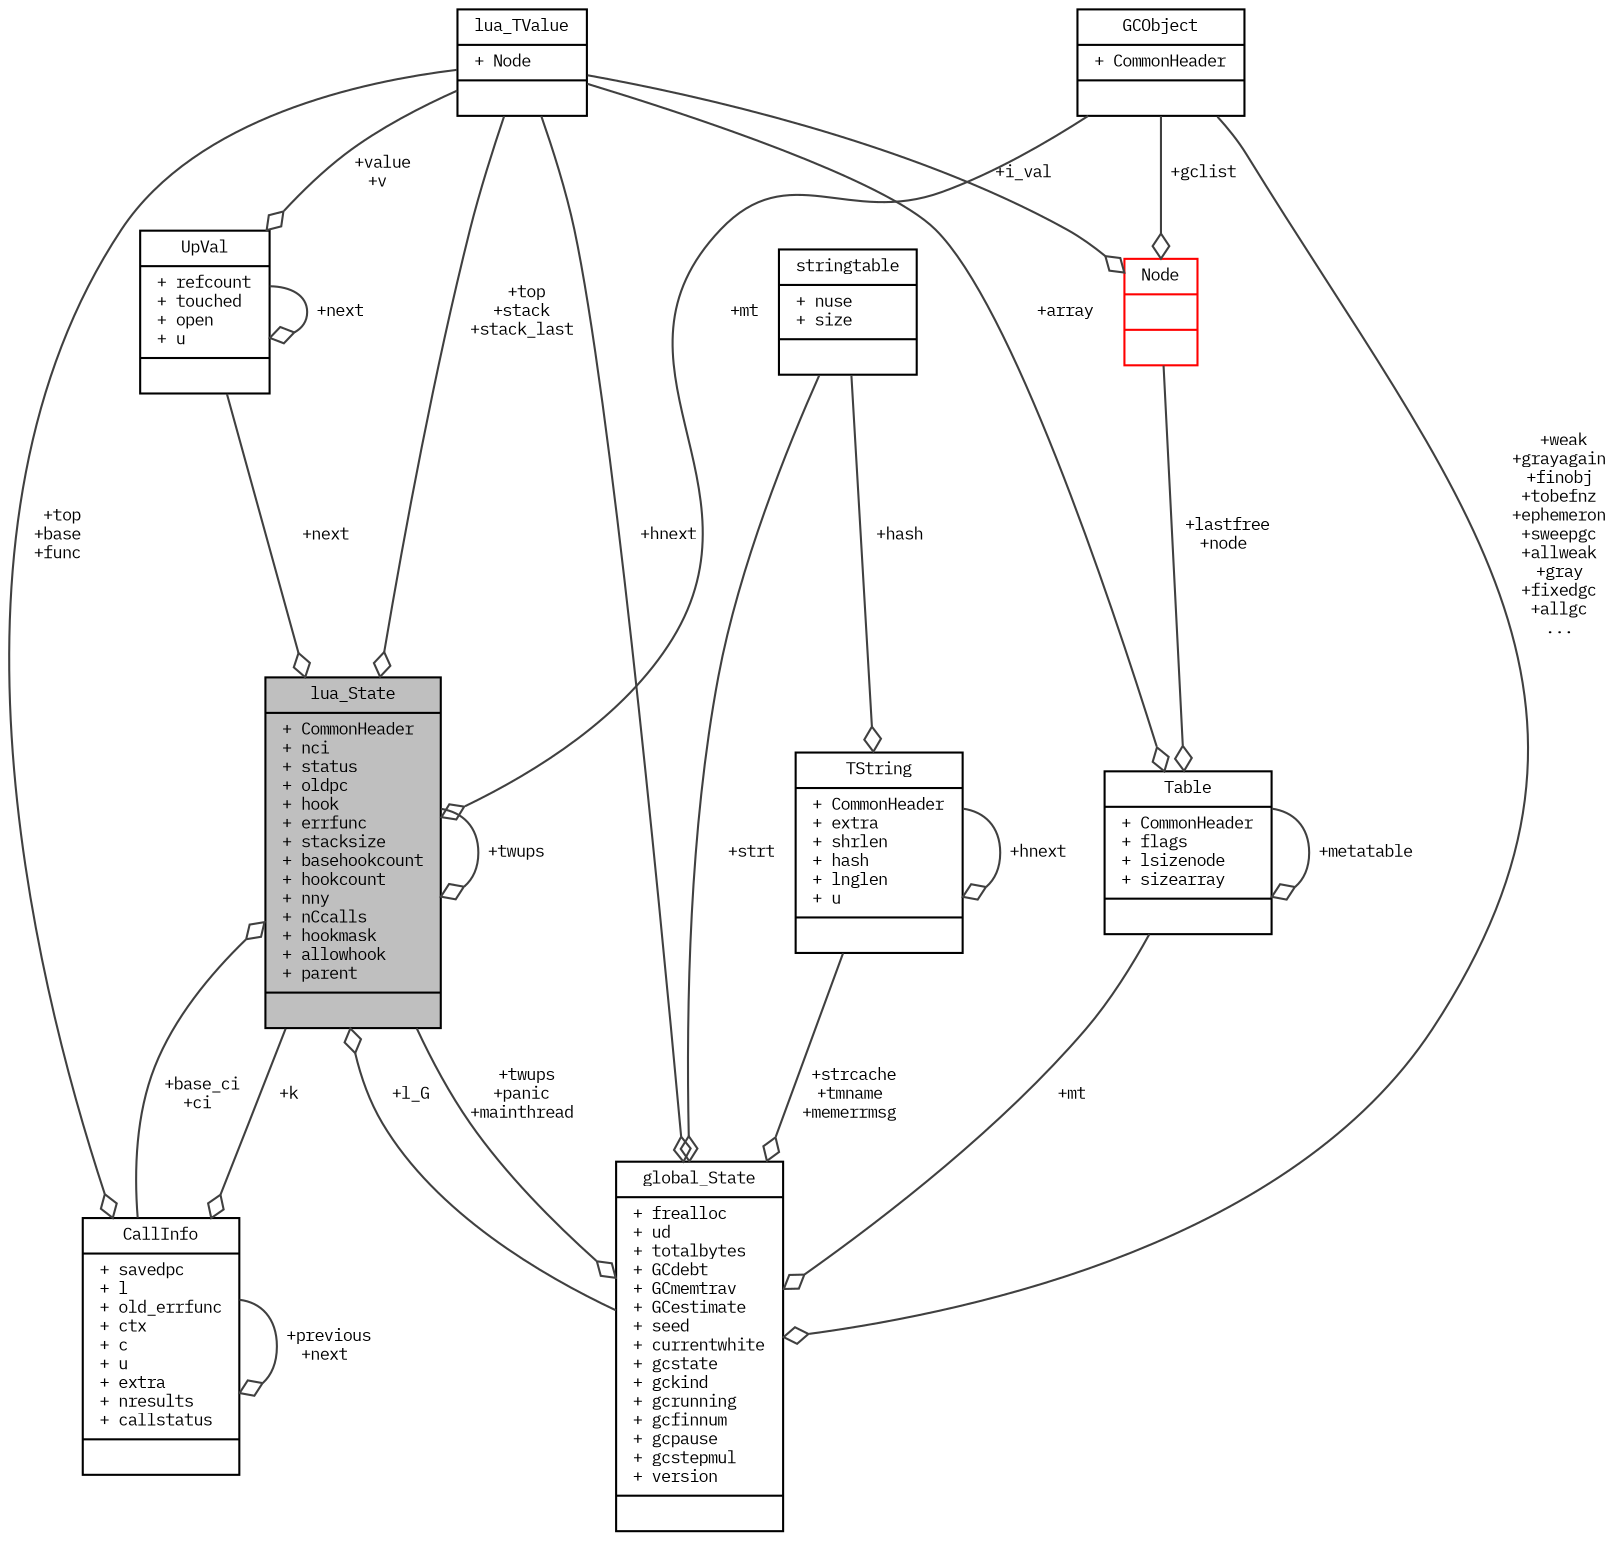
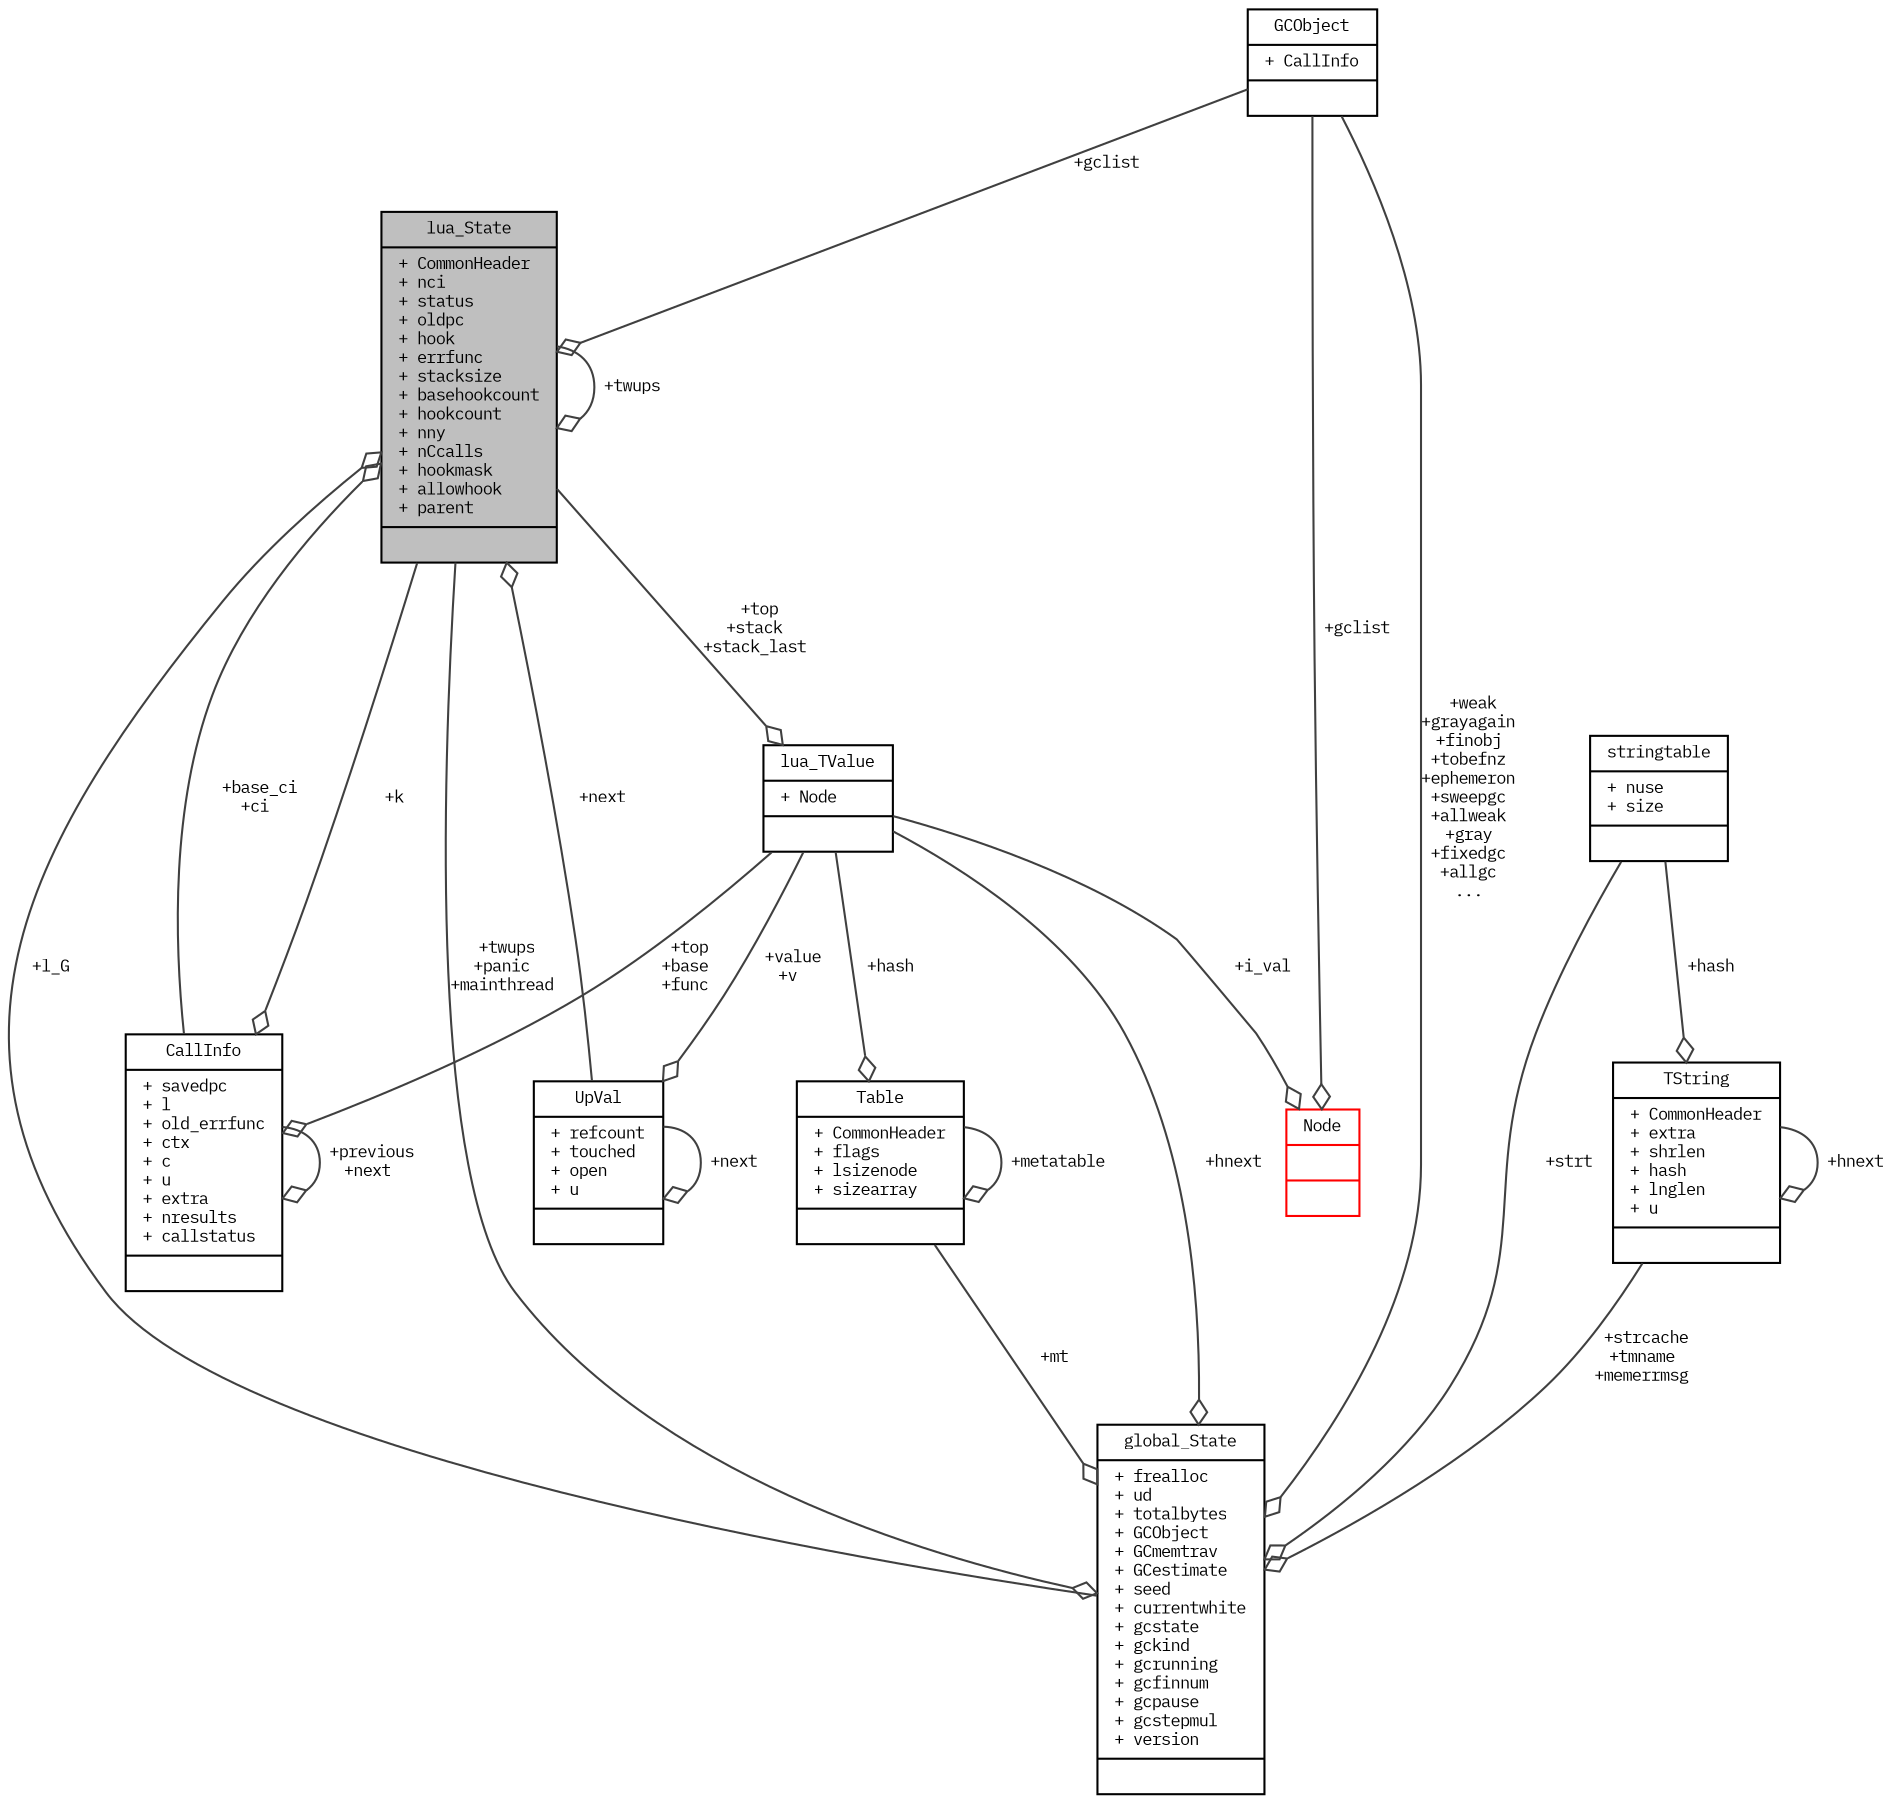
node "GCObject": text "+ CommonHeader" -> "+ CallInfo"
edge "GCObject" -> "lua_State": label " +mt" -> " +gclist"
edge "lua_TValue" -> "Table": label " +array" -> " +hash"
edge "lua_TValue" -> "lua_State": reversed
edge "Node" -> "Table": removed, label "+lastfree +node"
node "global_State": text "+ GCdebt" -> "+ GCObject"
